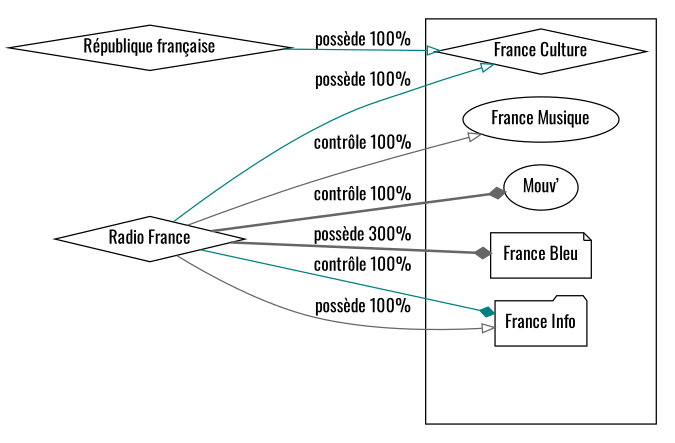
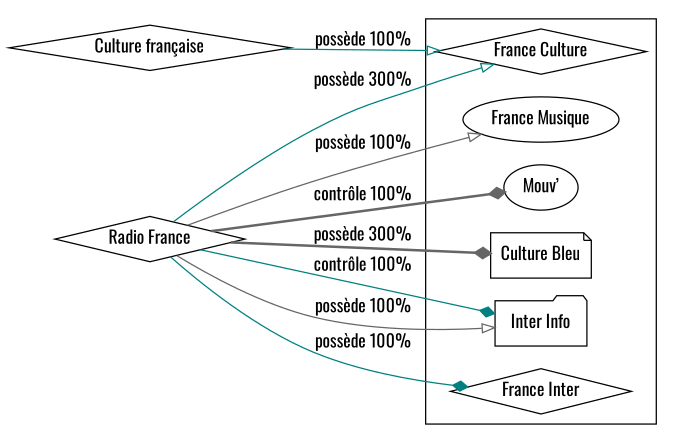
node "République française": label "République française" -> "Culture française"
edge "Radio France" -> "France Culture": label "possède 100%" -> "possède 300%"
edge "Radio France" -> "France Musique": label "contrôle 100%" -> "possède 100%"
node "France Bleu": label "France Bleu" -> "Culture Bleu"
node "France Info": label "France Info" -> "Inter Info"
node "France Inter": added
